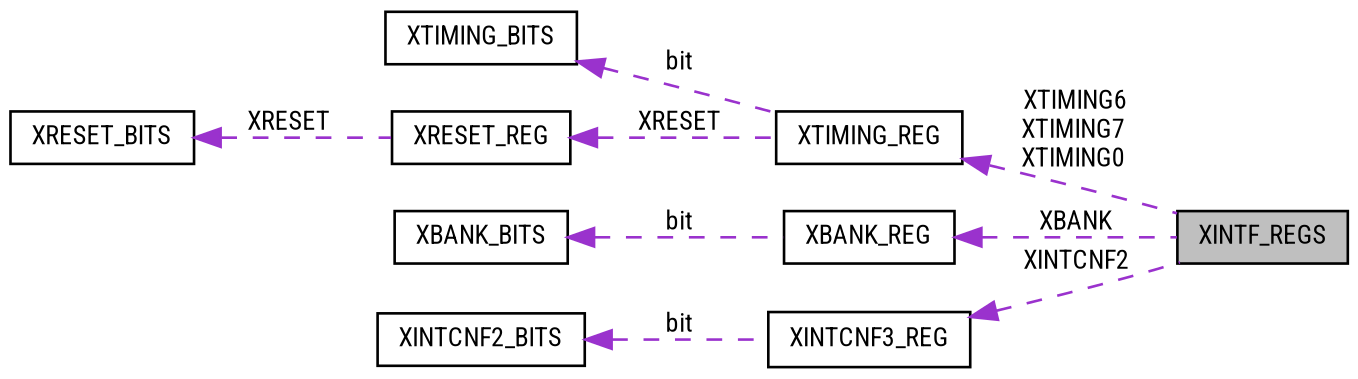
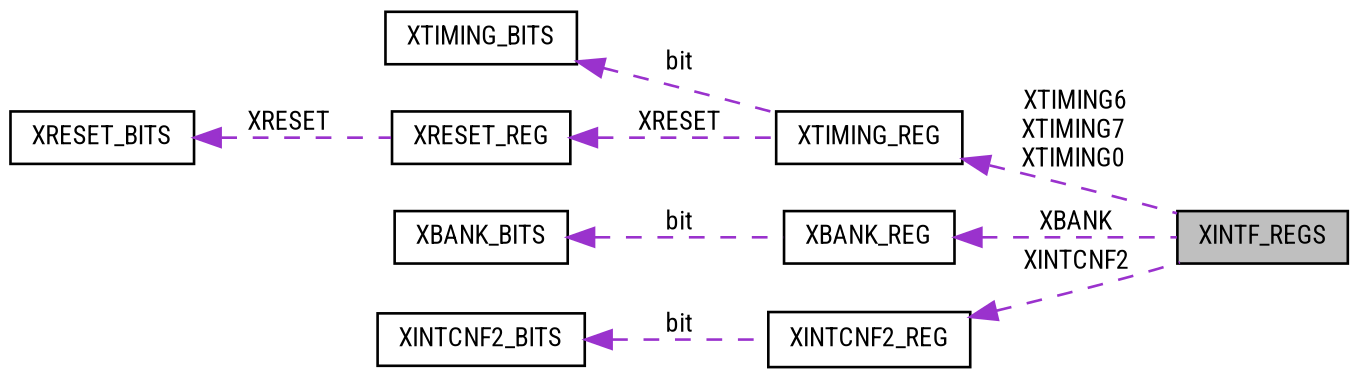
node "XINTCNF3_REG": label "XINTCNF3_REG" -> "XINTCNF2_REG"
